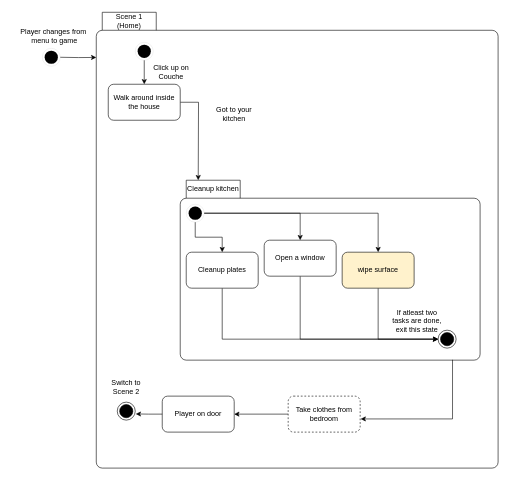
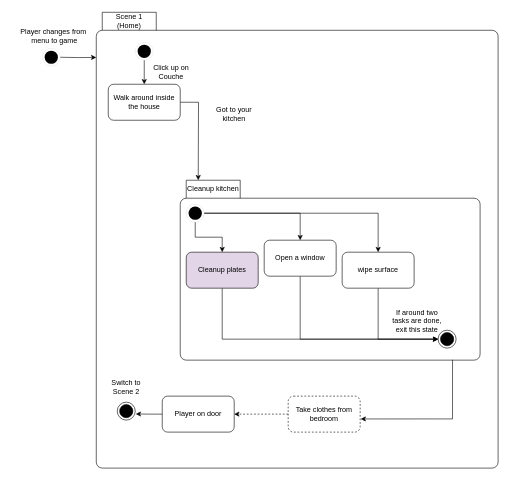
node "Cleanup plates": fillcolor #ffffff -> #e1d5e7
node "wipe surface": fillcolor #fff2cc -> #ffffff
node "If atleast two tasks are done, exit this state": label "If atleast two tasks are done, exit this state" -> "If around two tasks are done, exit this state"
edge "Take clothes from bedroom" -> "Player on door": style solid -> dashed
